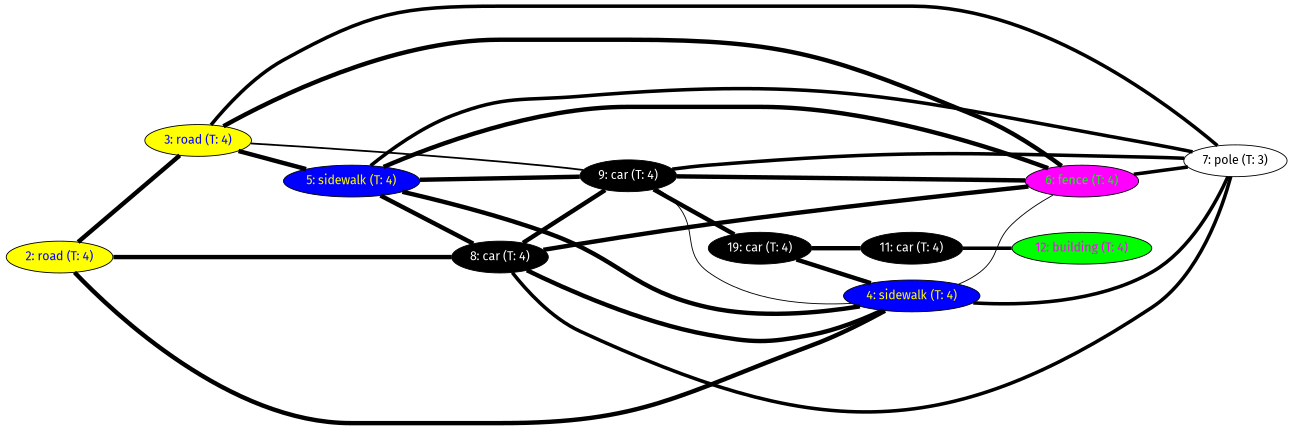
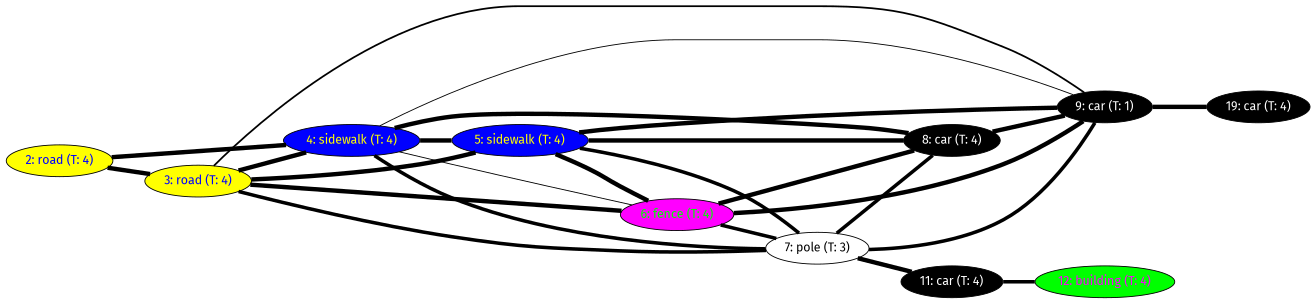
node "9: car (T: 4)": label "9: car (T: 4)" -> "9: car (T: 1)"
edge "19: car (T: 4)" -- "11: car (T: 4)": now "7: pole (T: 3)" -- "11: car (T: 4)"
edge "2: road (T: 4)" -- "8: car (T: 4)": removed
edge "19: car (T: 4)" -- "4: sidewalk (T: 4)": now "3: road (T: 4)" -- "4: sidewalk (T: 4)"
